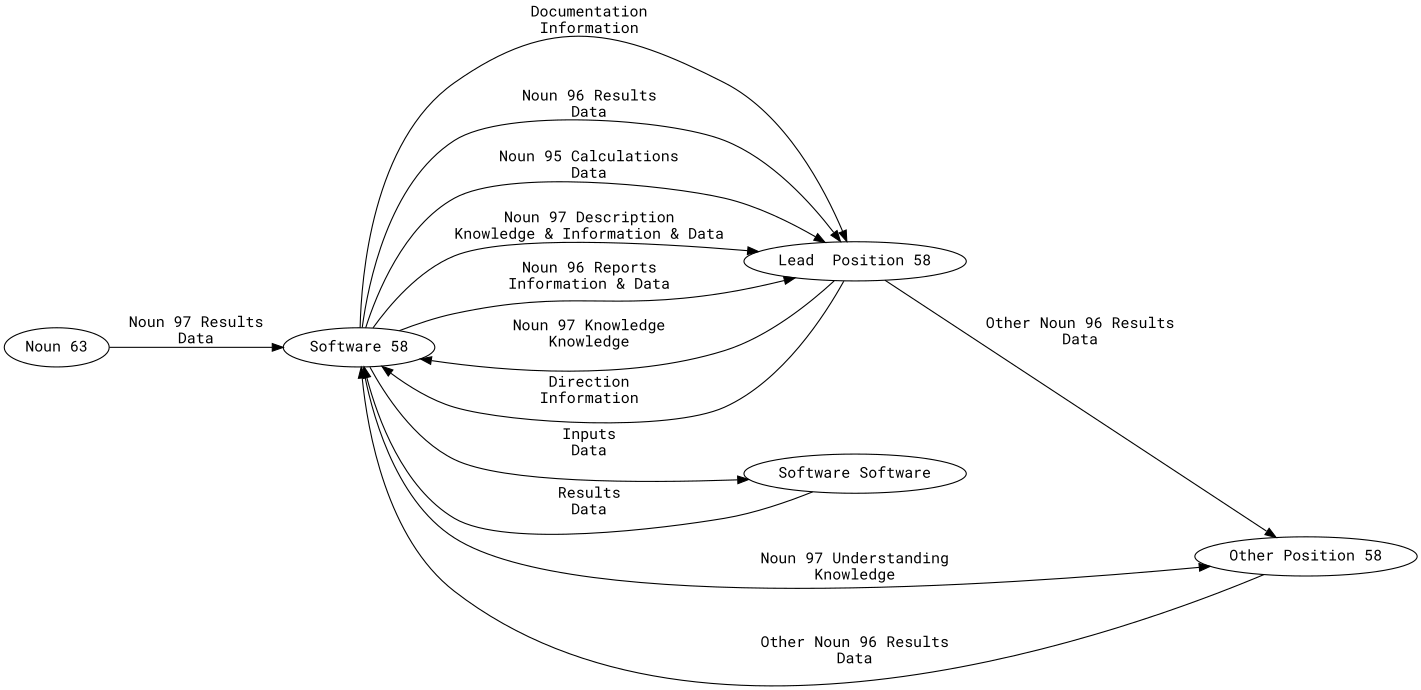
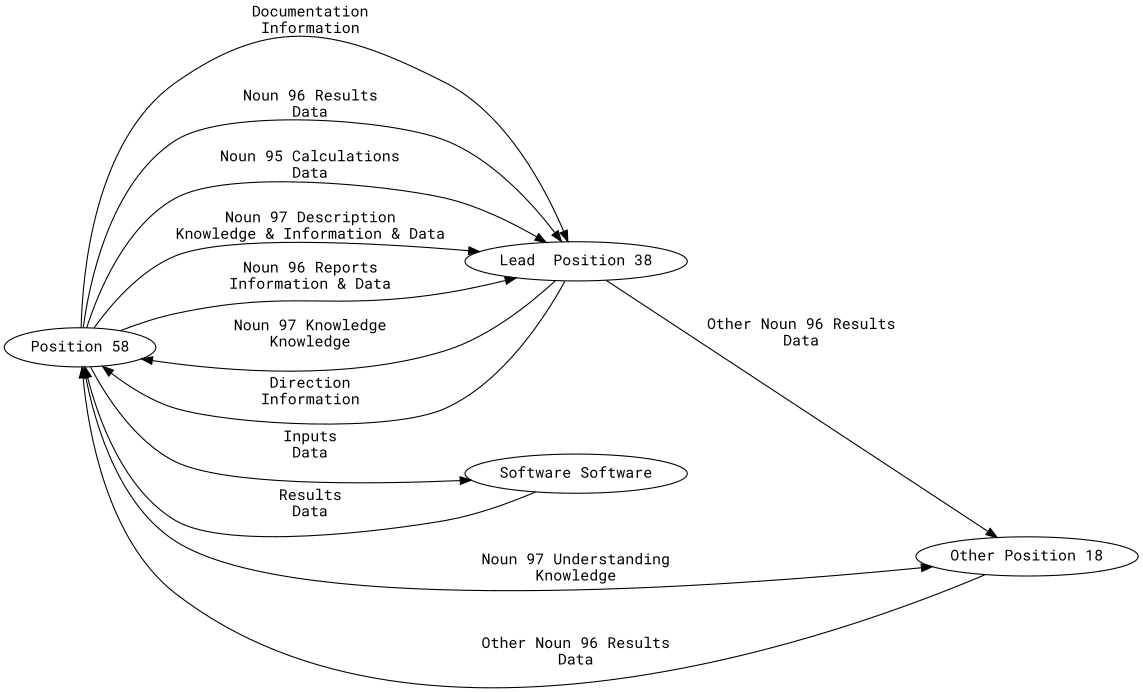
node "Lead  Position 58": label "Lead  Position 58" -> "Lead  Position 38"
node "Noun 63": removed
node "Software 58": label "Software 58" -> "Position 58"
node "Other Position 58": label "Other Position 58" -> "Other Position 18"
